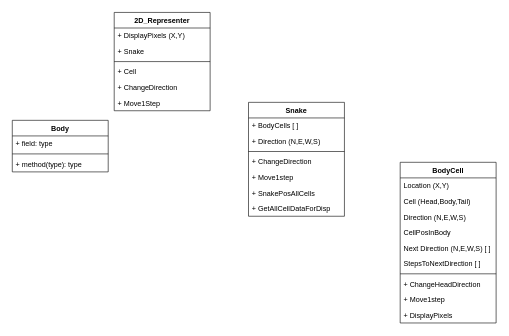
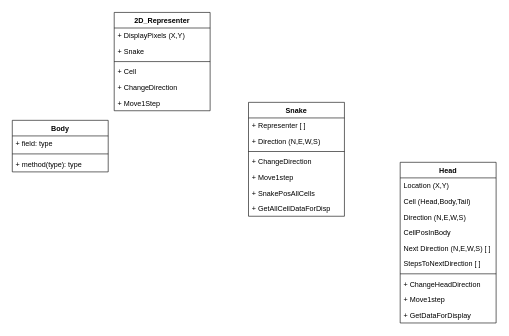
node "+ BodyCells [ ]": label "+ BodyCells [ ]" -> "+ Representer [ ]"
node "BodyCell": label "BodyCell" -> "Head"
node "+ DisplayPixels": label "+ DisplayPixels" -> "+ GetDataForDisplay"
